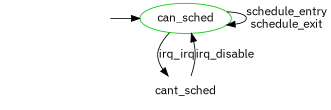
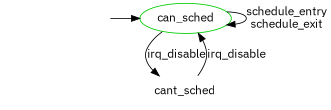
edge "can_sched" -> "cant_sched": label "irq_irq" -> "irq_disable"
